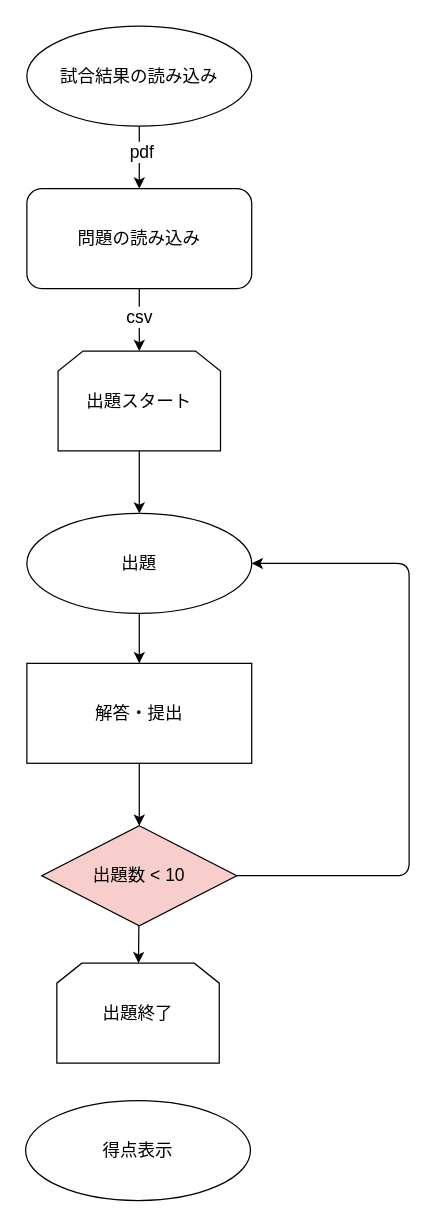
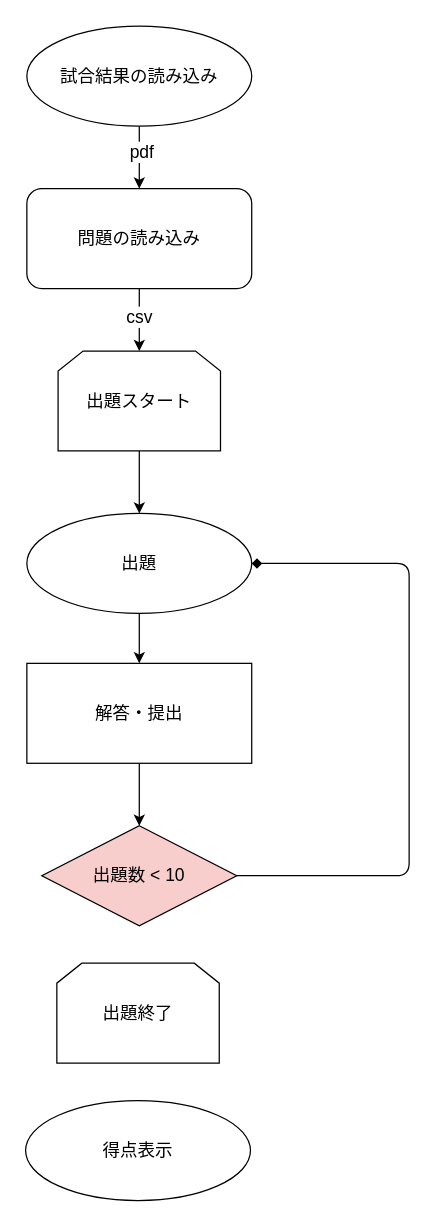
edge "出題数 < 10" -> "出題": arrowhead classic -> diamond
edge "出題数 < 10" -> "出題終了": removed
